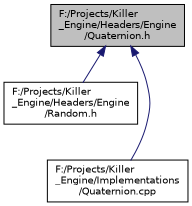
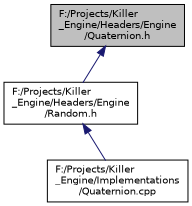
edge "F:/Projects/Killer _Engine/Implementations /Quaternion.cpp" -> "F:/Projects/Killer _Engine/Headers/Engine /Quaternion.h": now "F:/Projects/Killer _Engine/Implementations /Quaternion.cpp" -> "F:/Projects/Killer _Engine/Headers/Engine /Random.h"
